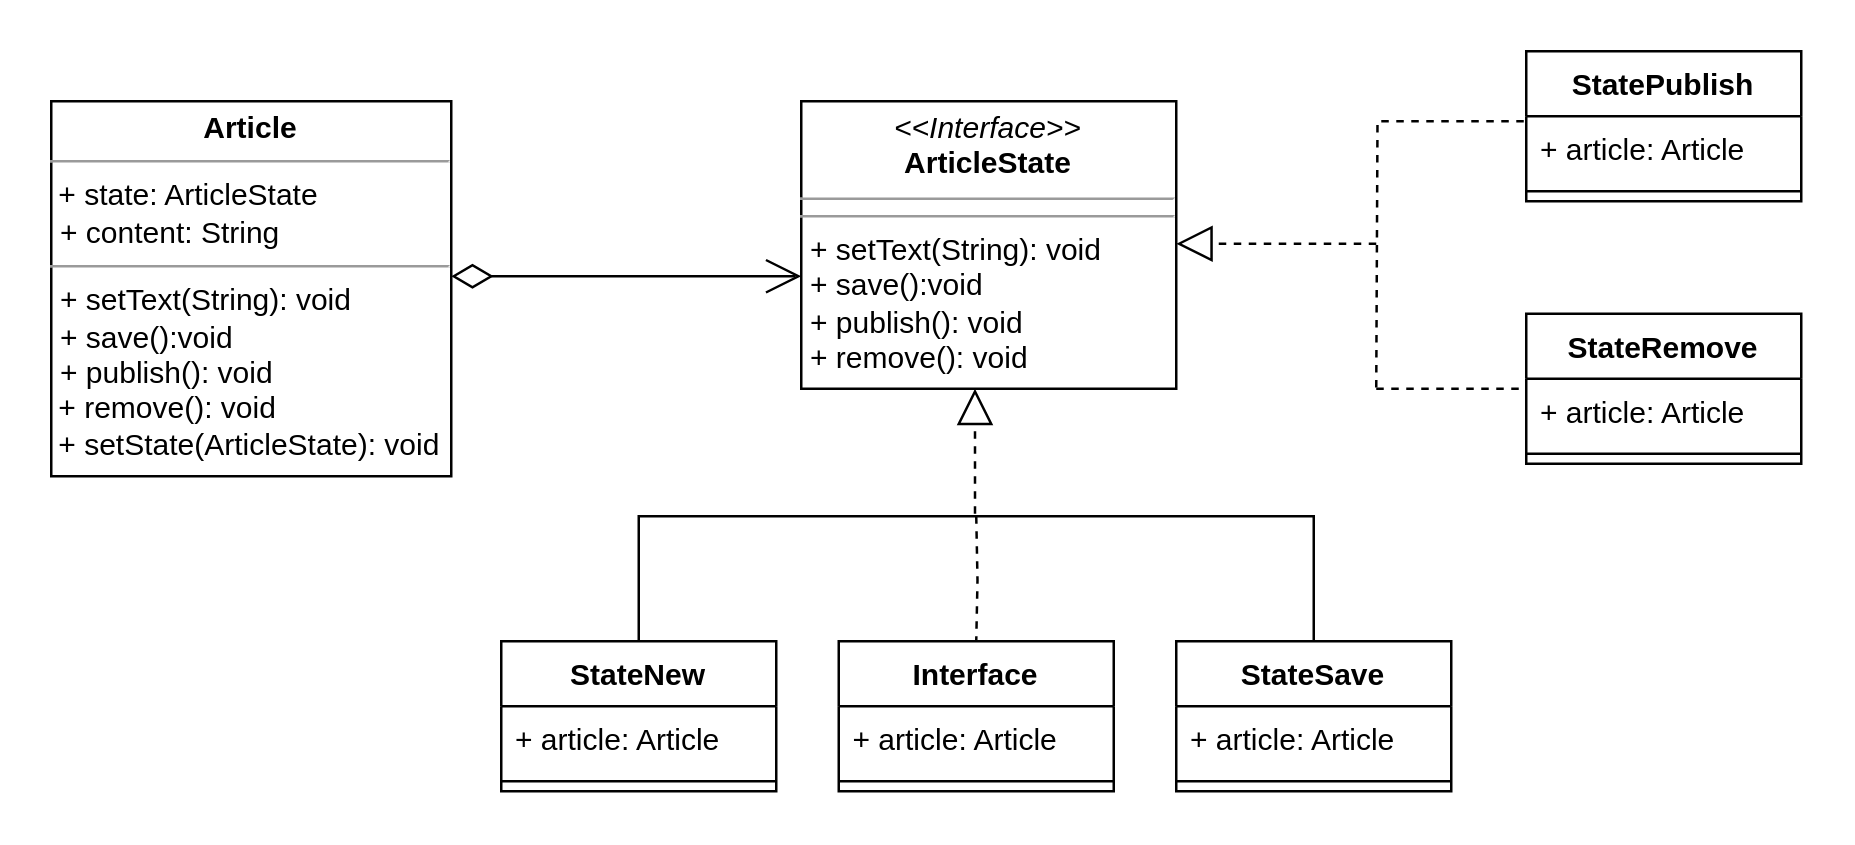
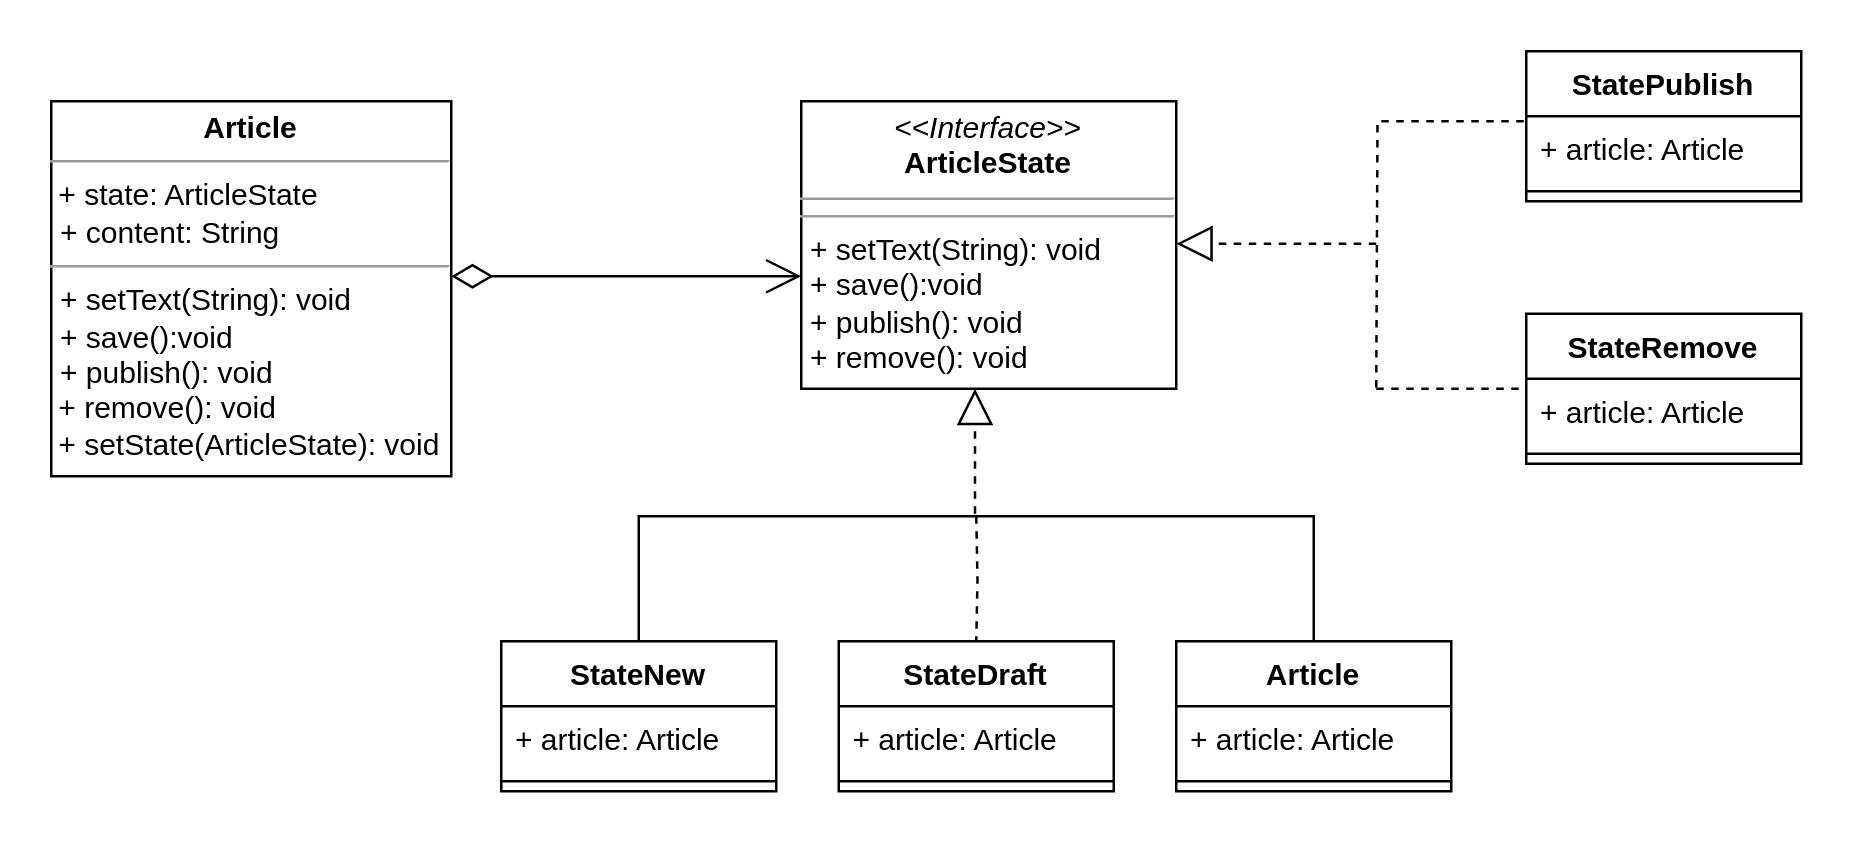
node "Interface": label "Interface" -> "StateDraft"
node "StateSave": label "StateSave" -> "Article"
